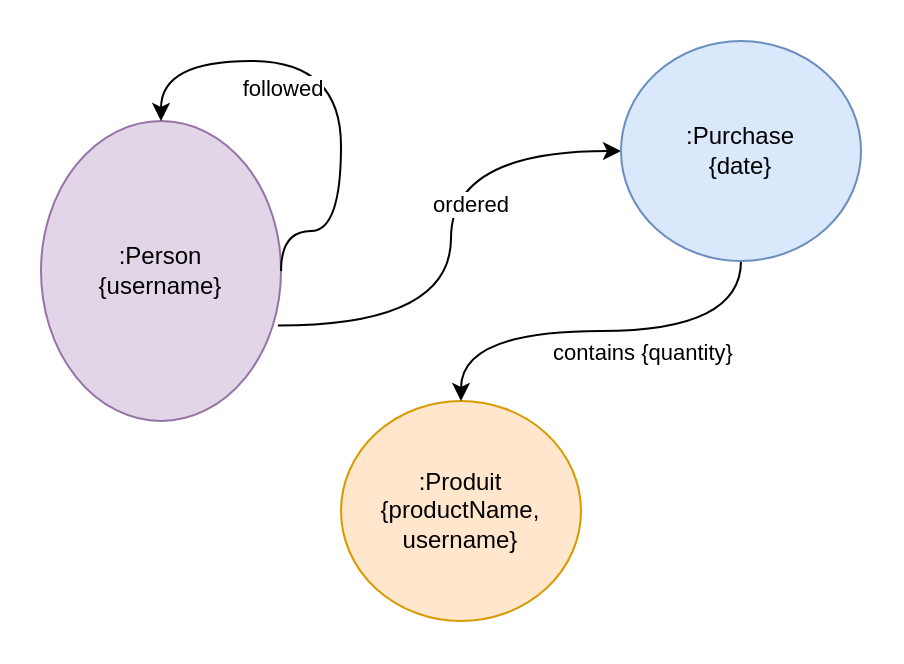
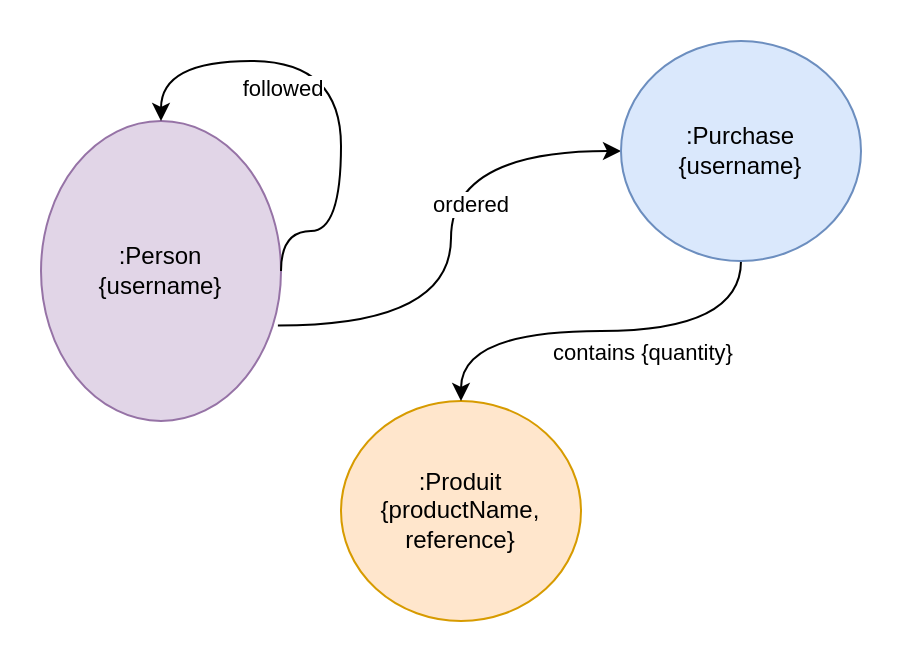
node ":Purchase {date}": label ":Purchase {date}" -> ":Purchase {username}"
node ":Produit {productName, username}": label ":Produit {productName, username}" -> ":Produit {productName, reference}"
